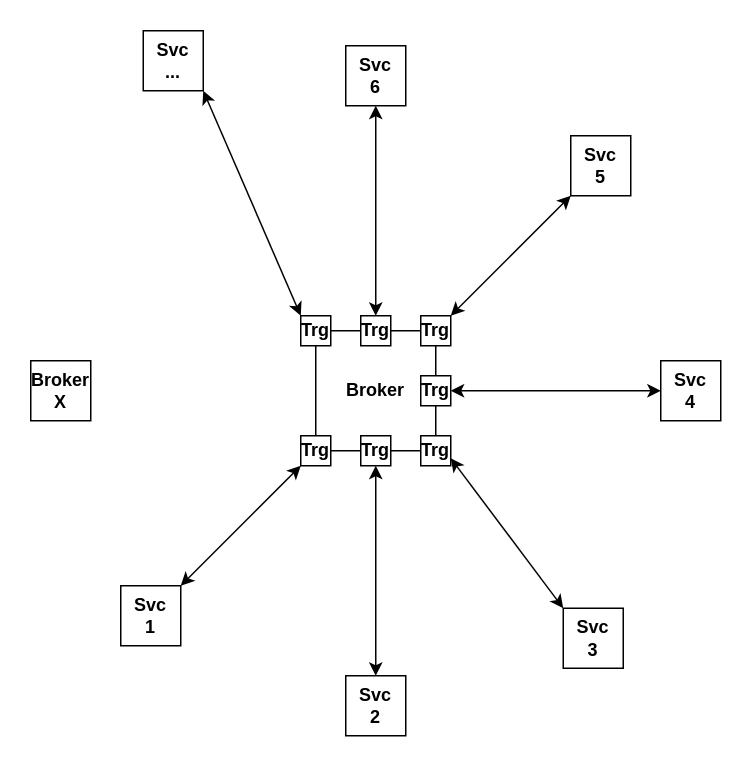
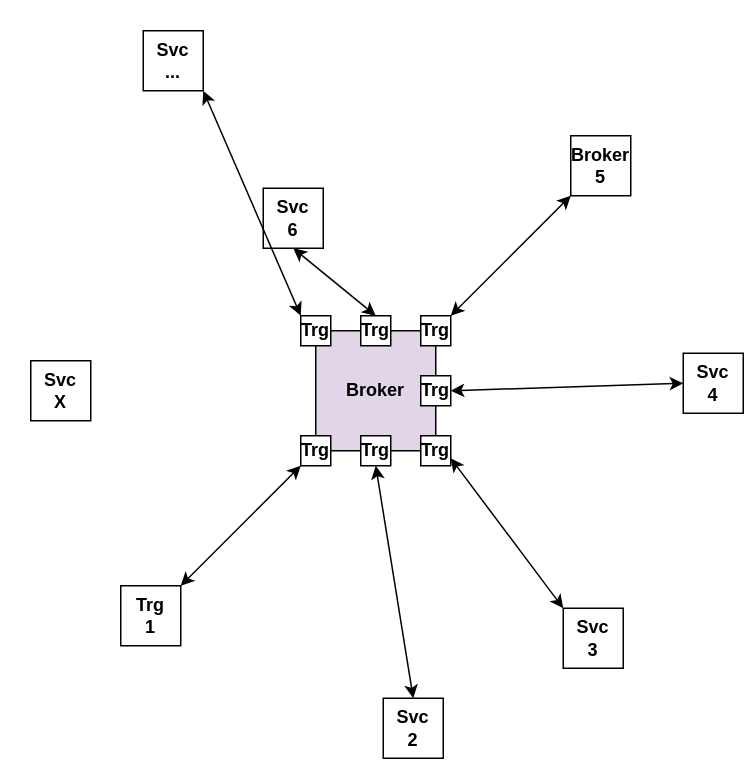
node "Svc 6": moved (376, 76) -> (293, 218)
node "Svc 5": label "Svc 5" -> "Broker 5"
node "Broker X": label "Broker X" -> "Svc X"
node "Broker": fillcolor #ffffff -> #e1d5e7
node "Svc 4": moved (691, 391) -> (713, 383)
node "Svc 1": label "Svc 1" -> "Trg 1"
node "Svc 2": moved (376, 706) -> (413, 728)
